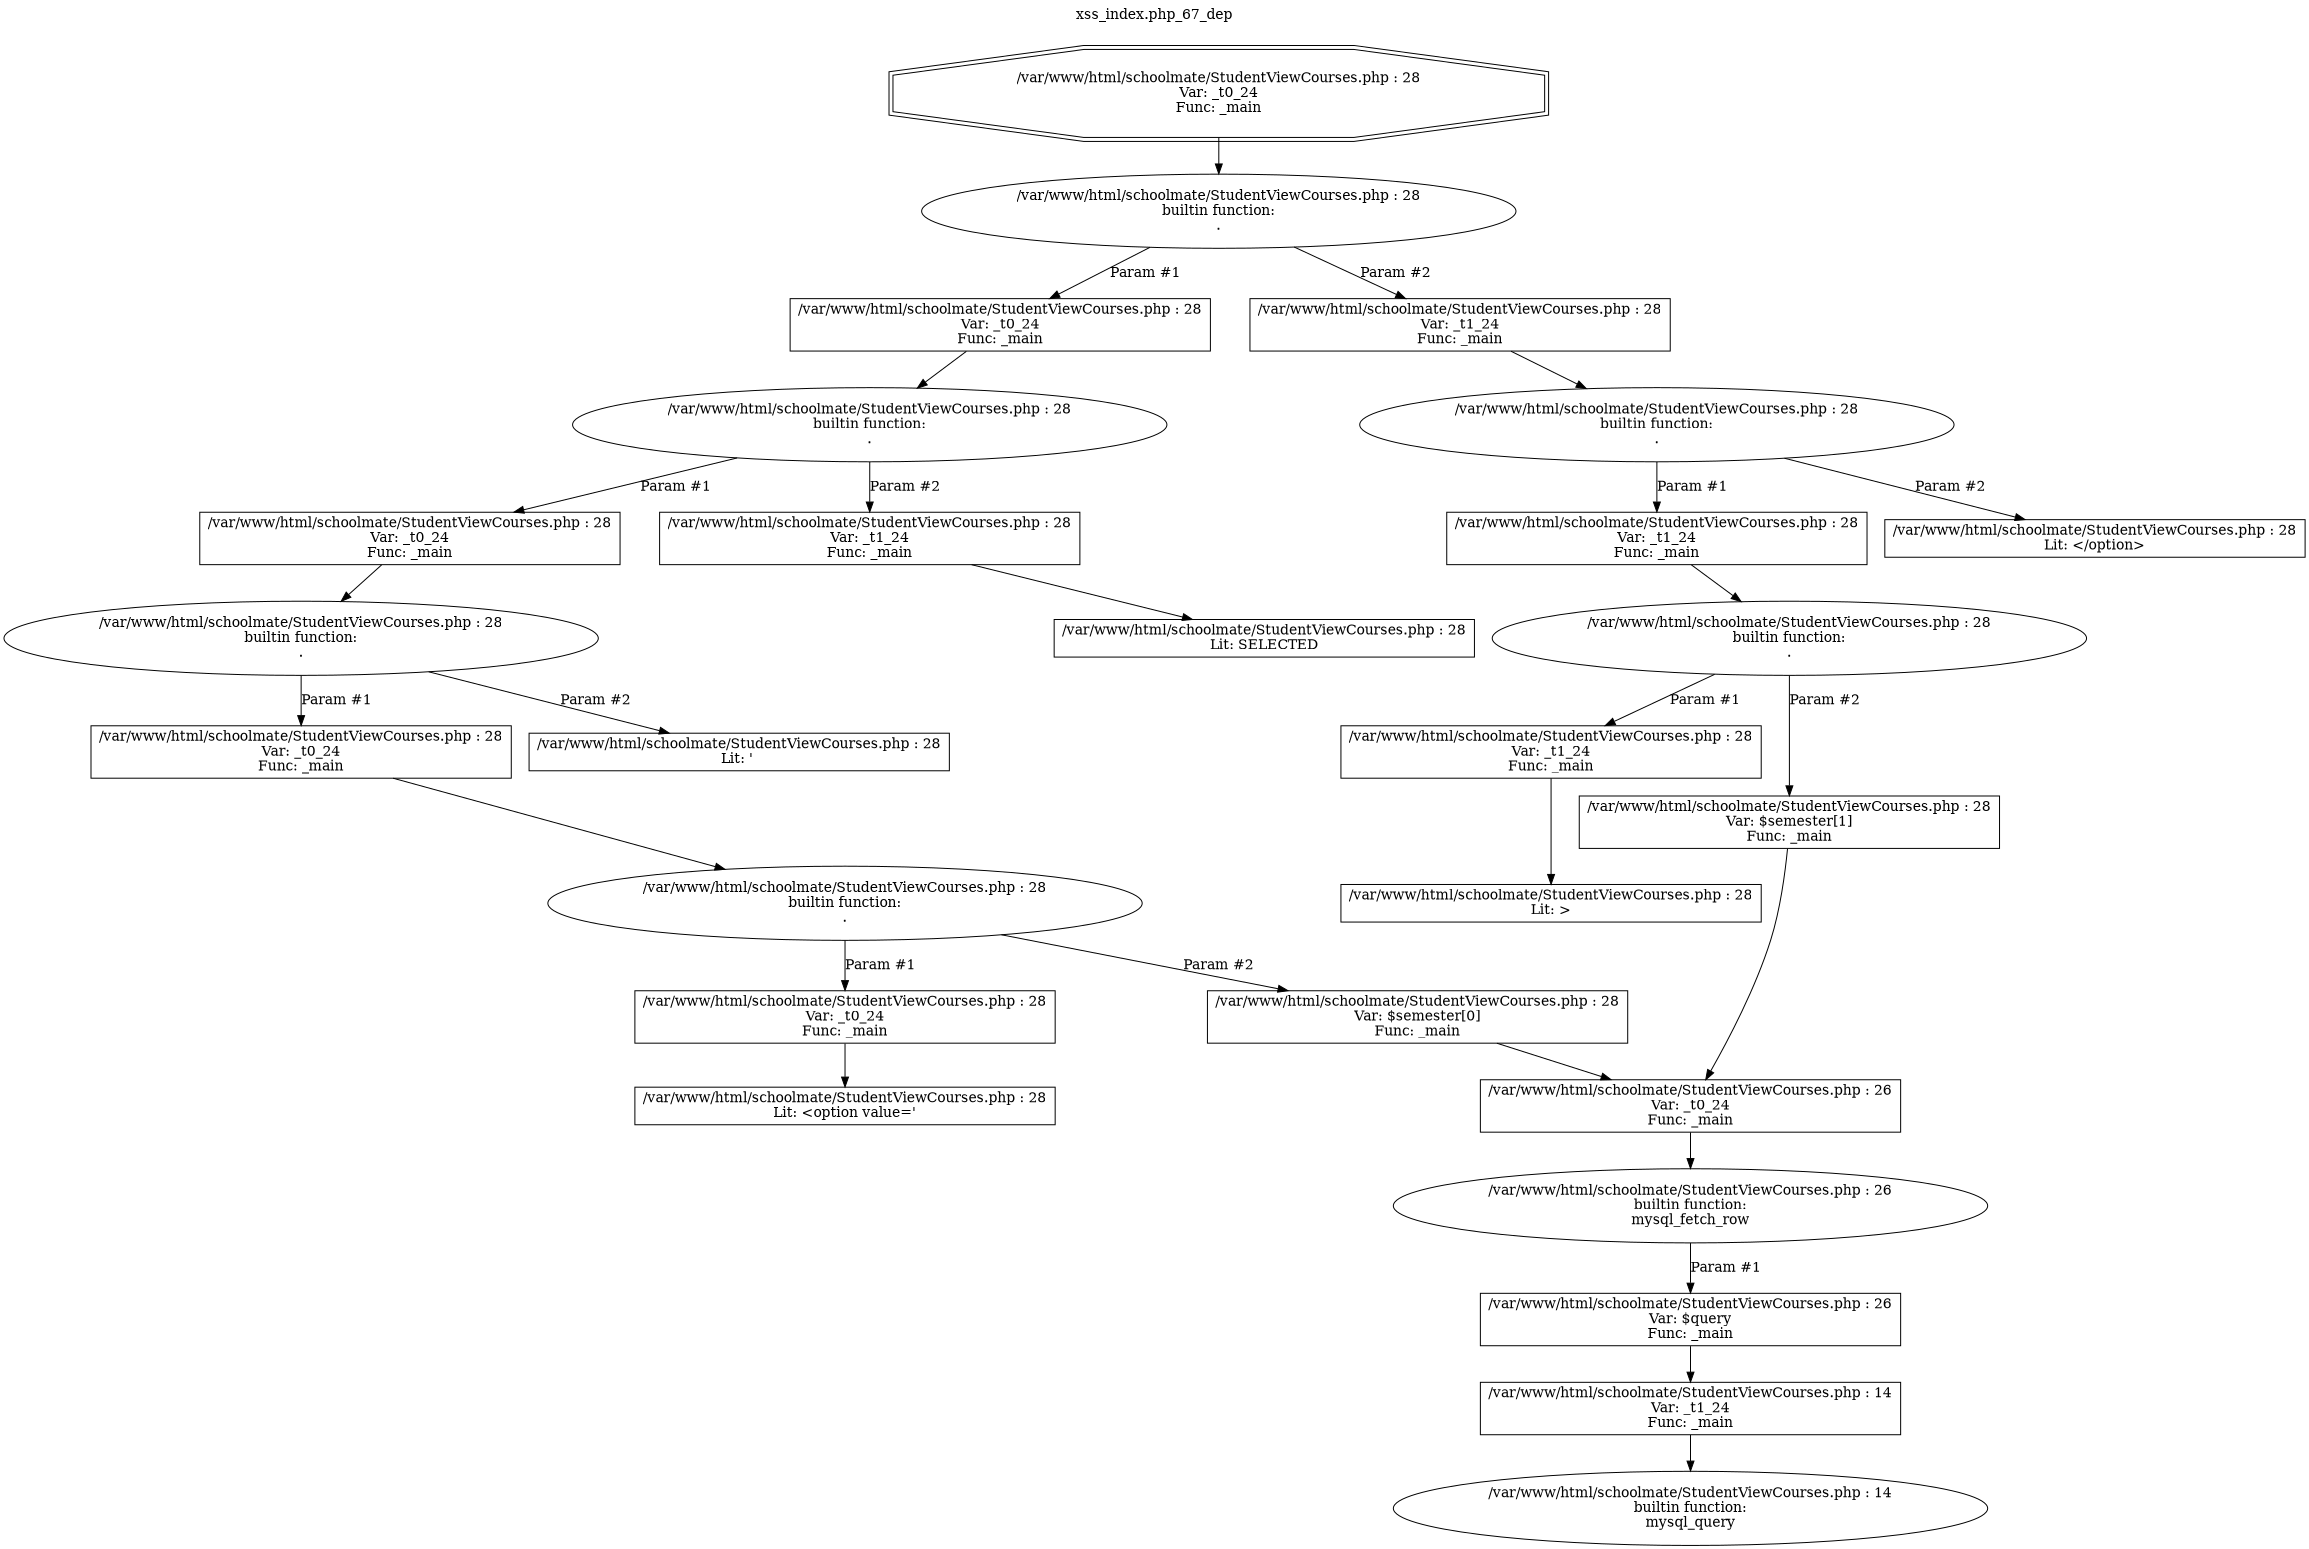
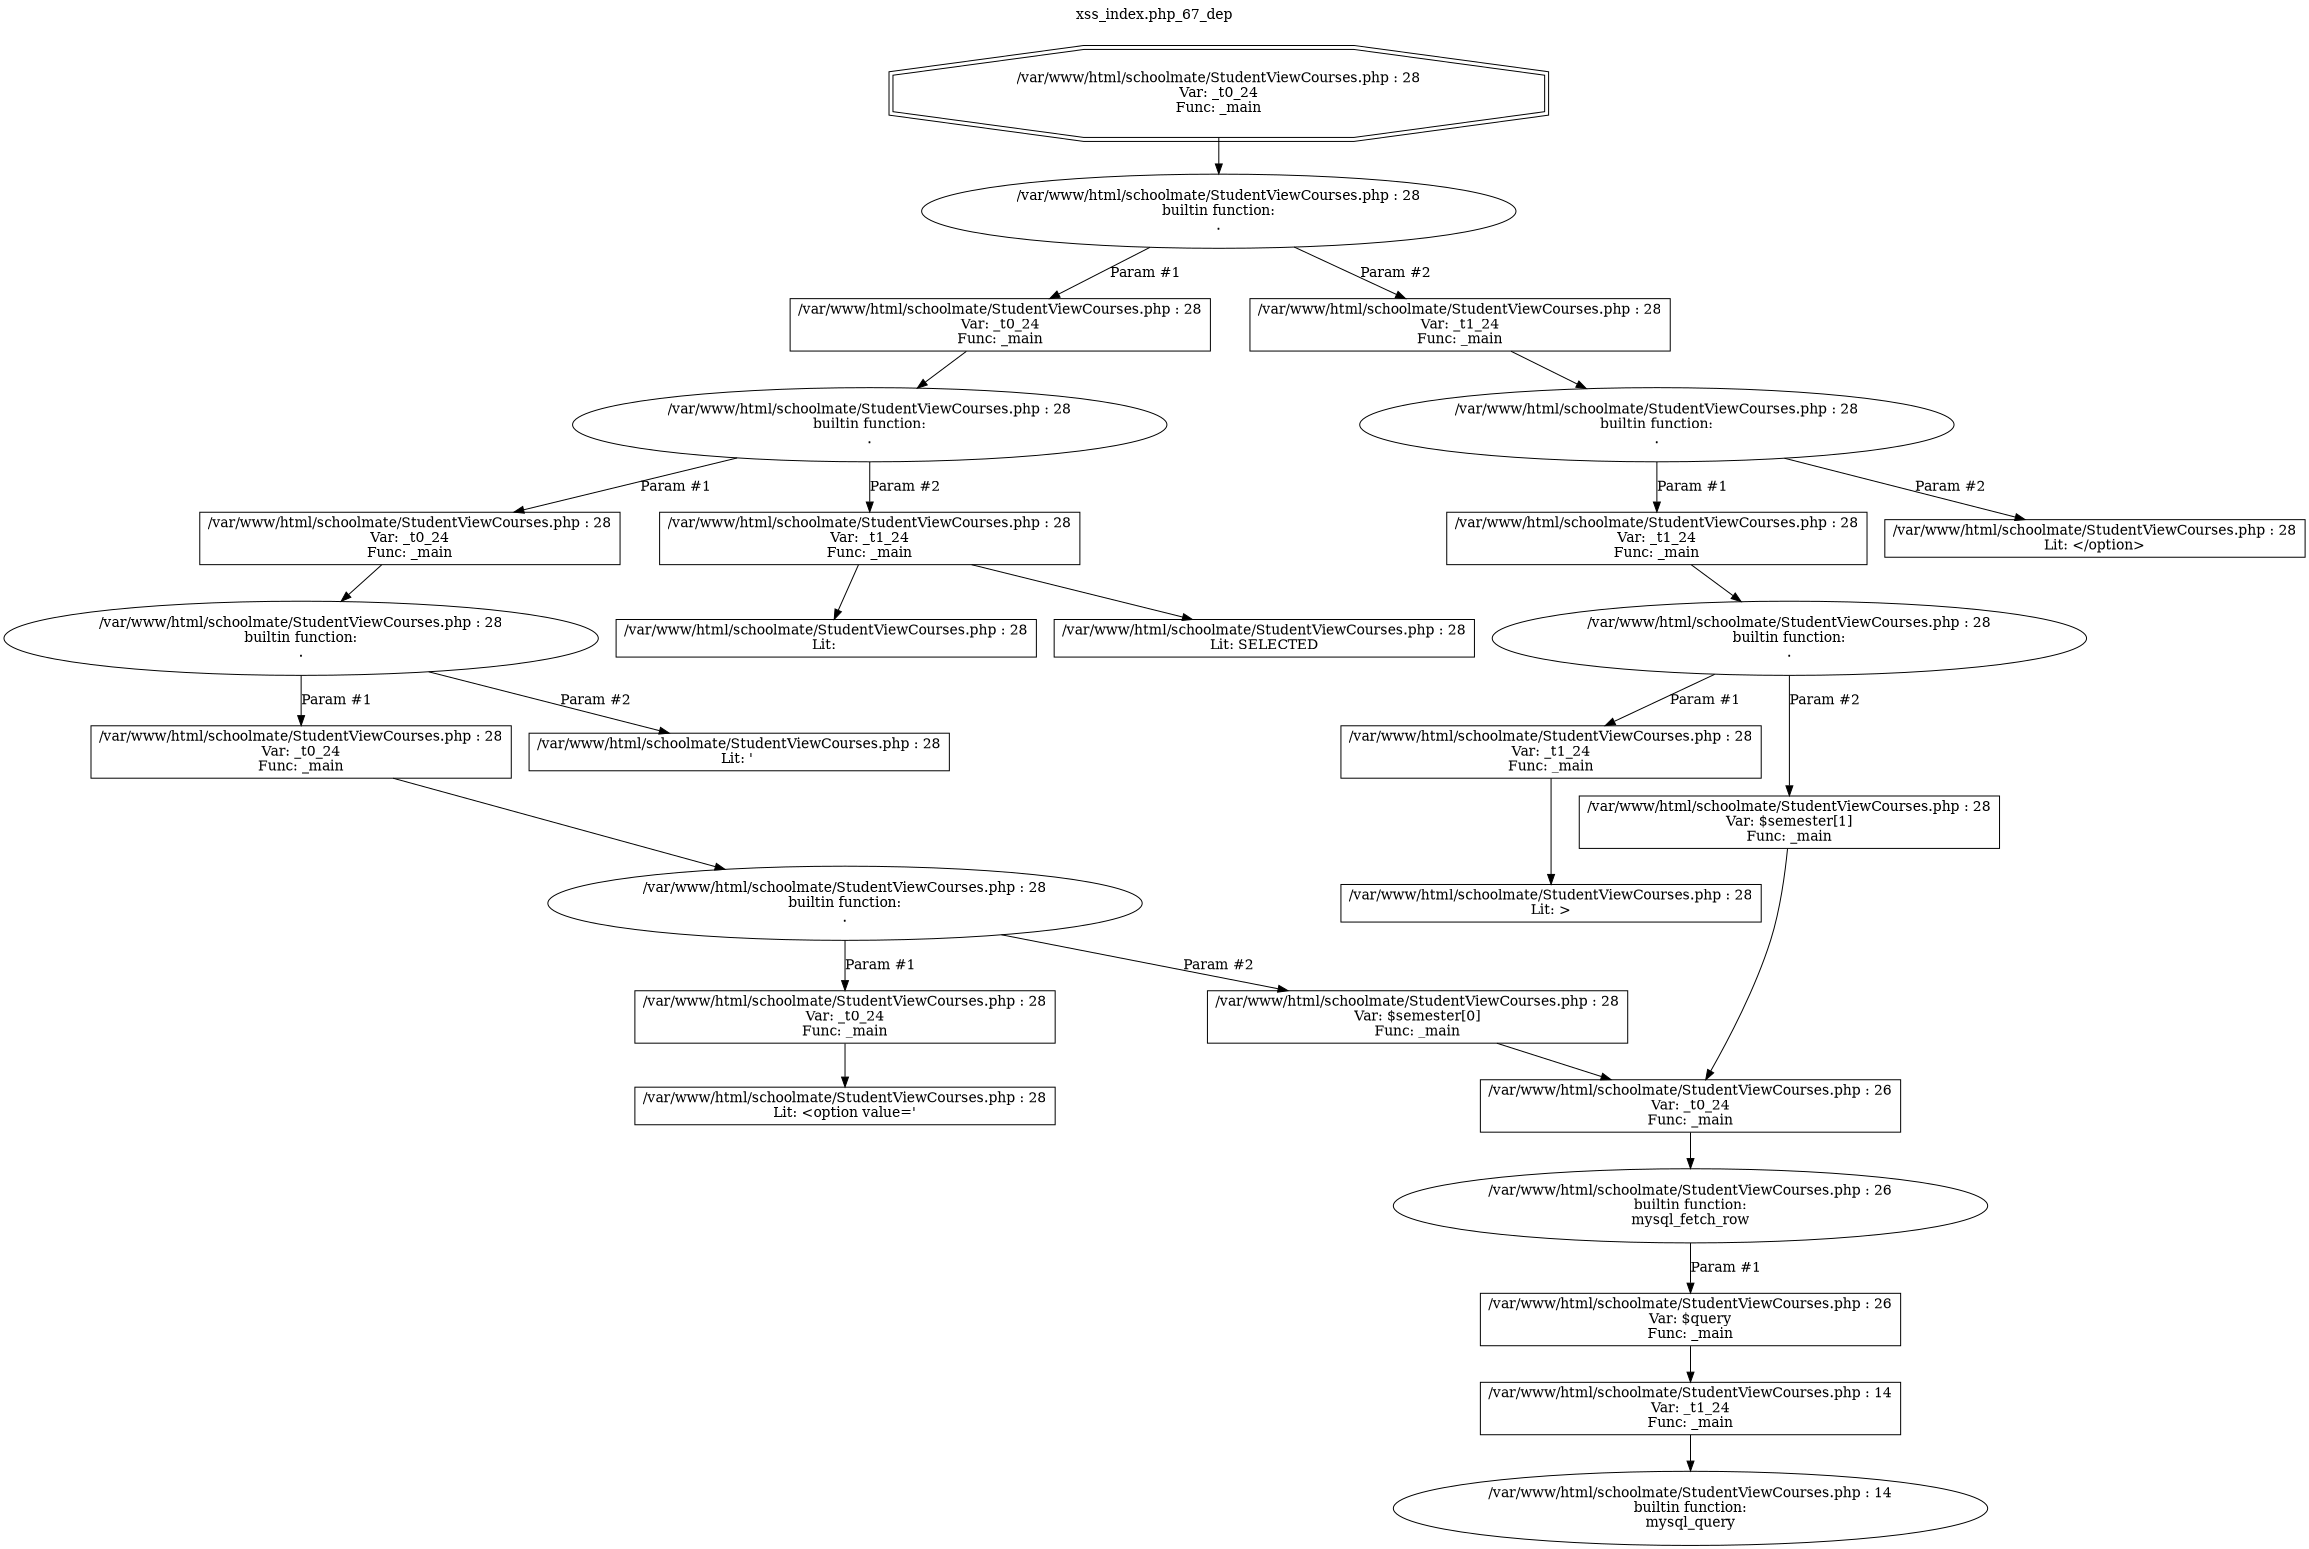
node "/var/www/html/schoolmate/StudentViewCourses.php : 28 Lit:": added
